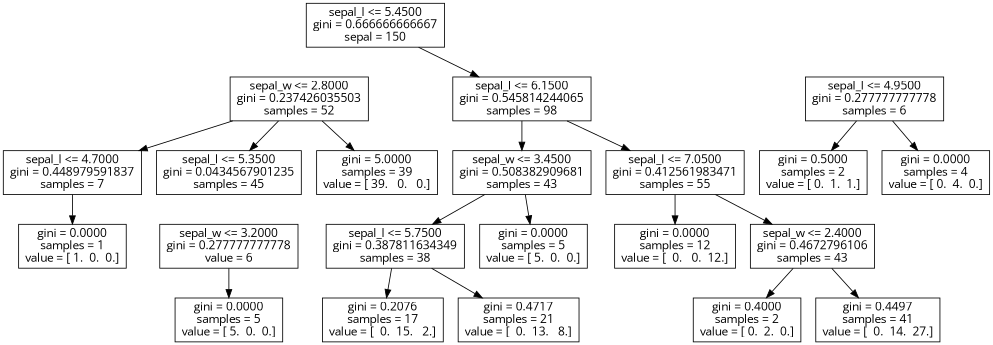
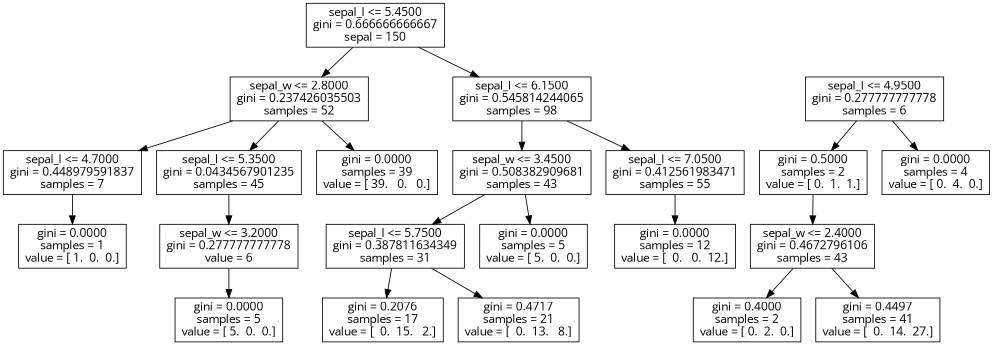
edge "sepal_l <= 5.4500 gini = 0.666666666667 sepal = 150" -> "sepal_w <= 2.8000 gini = 0.237426035503 samples = 52": added
node "gini = 5.0000 samples = 39 value = [ 39.   0.   0.]": label "gini = 5.0000 samples = 39 value = [ 39.   0.   0.]" -> "gini = 0.0000 samples = 39 value = [ 39.   0.   0.]"
edge "sepal_l <= 5.3500 gini = 0.0434567901235 samples = 45" -> "sepal_w <= 3.2000 gini = 0.277777777778 value = 6": added
edge "sepal_l <= 7.0500 gini = 0.412561983471 samples = 55" -> "sepal_w <= 2.4000 gini = 0.4672796106 samples = 43": now "gini = 0.5000 samples = 2 value = [ 0.  1.  1.]" -> "sepal_w <= 2.4000 gini = 0.4672796106 samples = 43"
node "sepal_l <= 5.7500 gini = 0.387811634349 samples = 38": label "sepal_l <= 5.7500 gini = 0.387811634349 samples = 38" -> "sepal_l <= 5.7500 gini = 0.387811634349 samples = 31"
